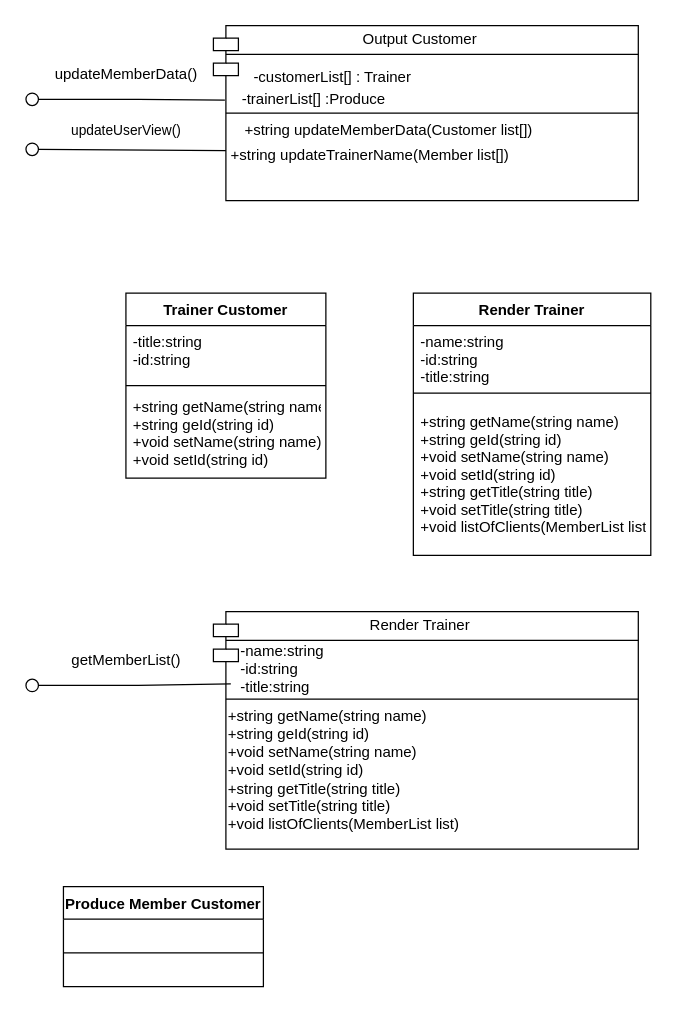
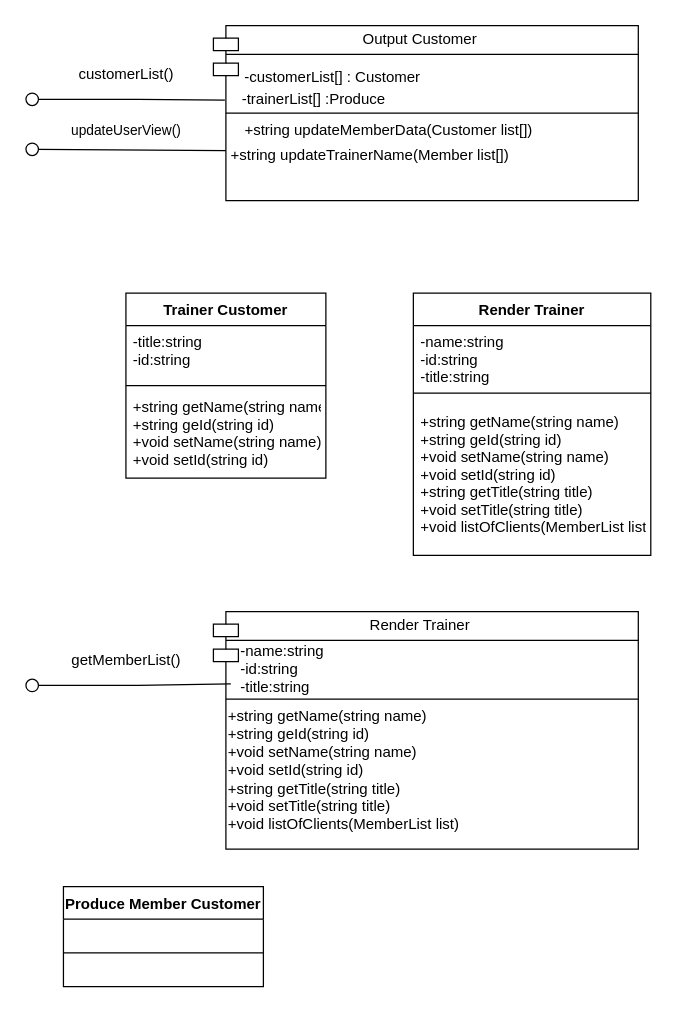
node "-customerList[] : Trainer": label "-customerList[] : Trainer" -> "-customerList[] : Customer"
node "updateMemberData()": label "updateMemberData()" -> "customerList()"
